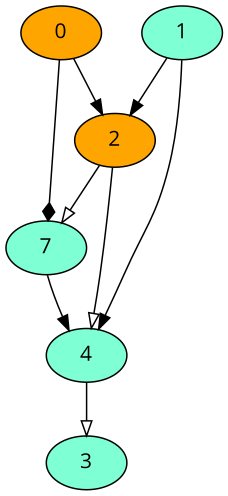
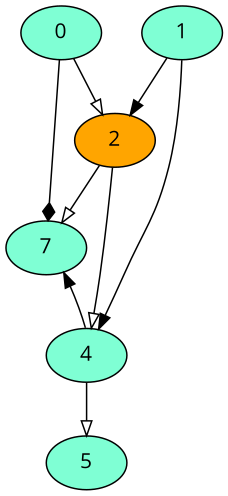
node "0": fillcolor orange -> aquamarine
edge "0" -> "2": arrowhead normal -> onormal
edge "7" -> "4": reversed
node "3": label "3" -> "5"
